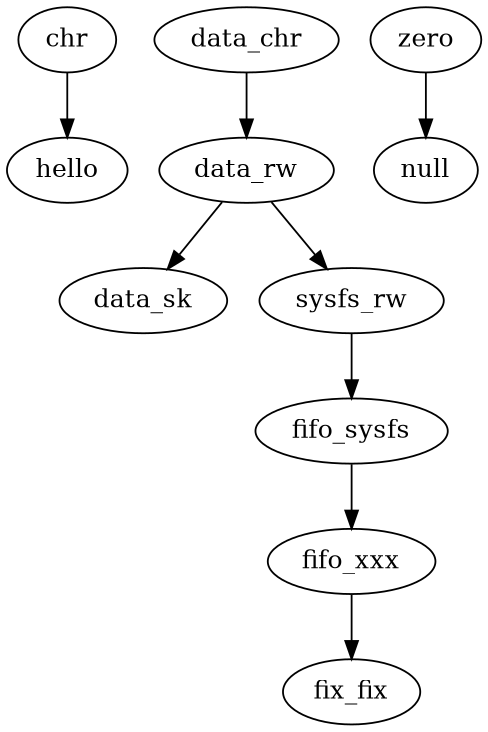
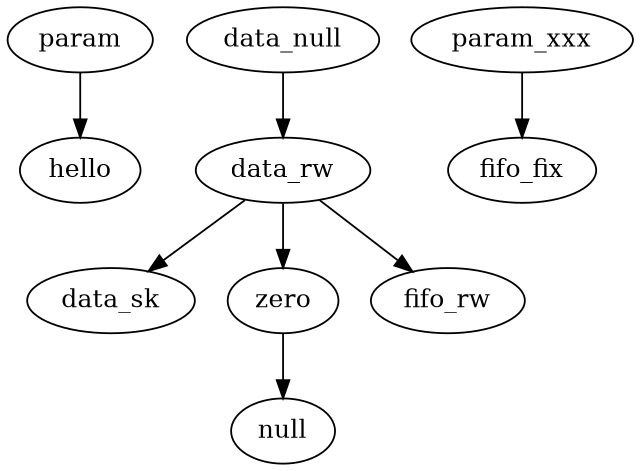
node "chr": label "chr" -> "param"
node "data_chr": label "data_chr" -> "data_null"
edge "data_rw" -> "zero": added
node "sysfs_rw": label "sysfs_rw" -> "fifo_rw"
node "fifo_sysfs": removed
node "fifo_xxx": label "fifo_xxx" -> "param_xxx"
node "fix_fix": label "fix_fix" -> "fifo_fix"
